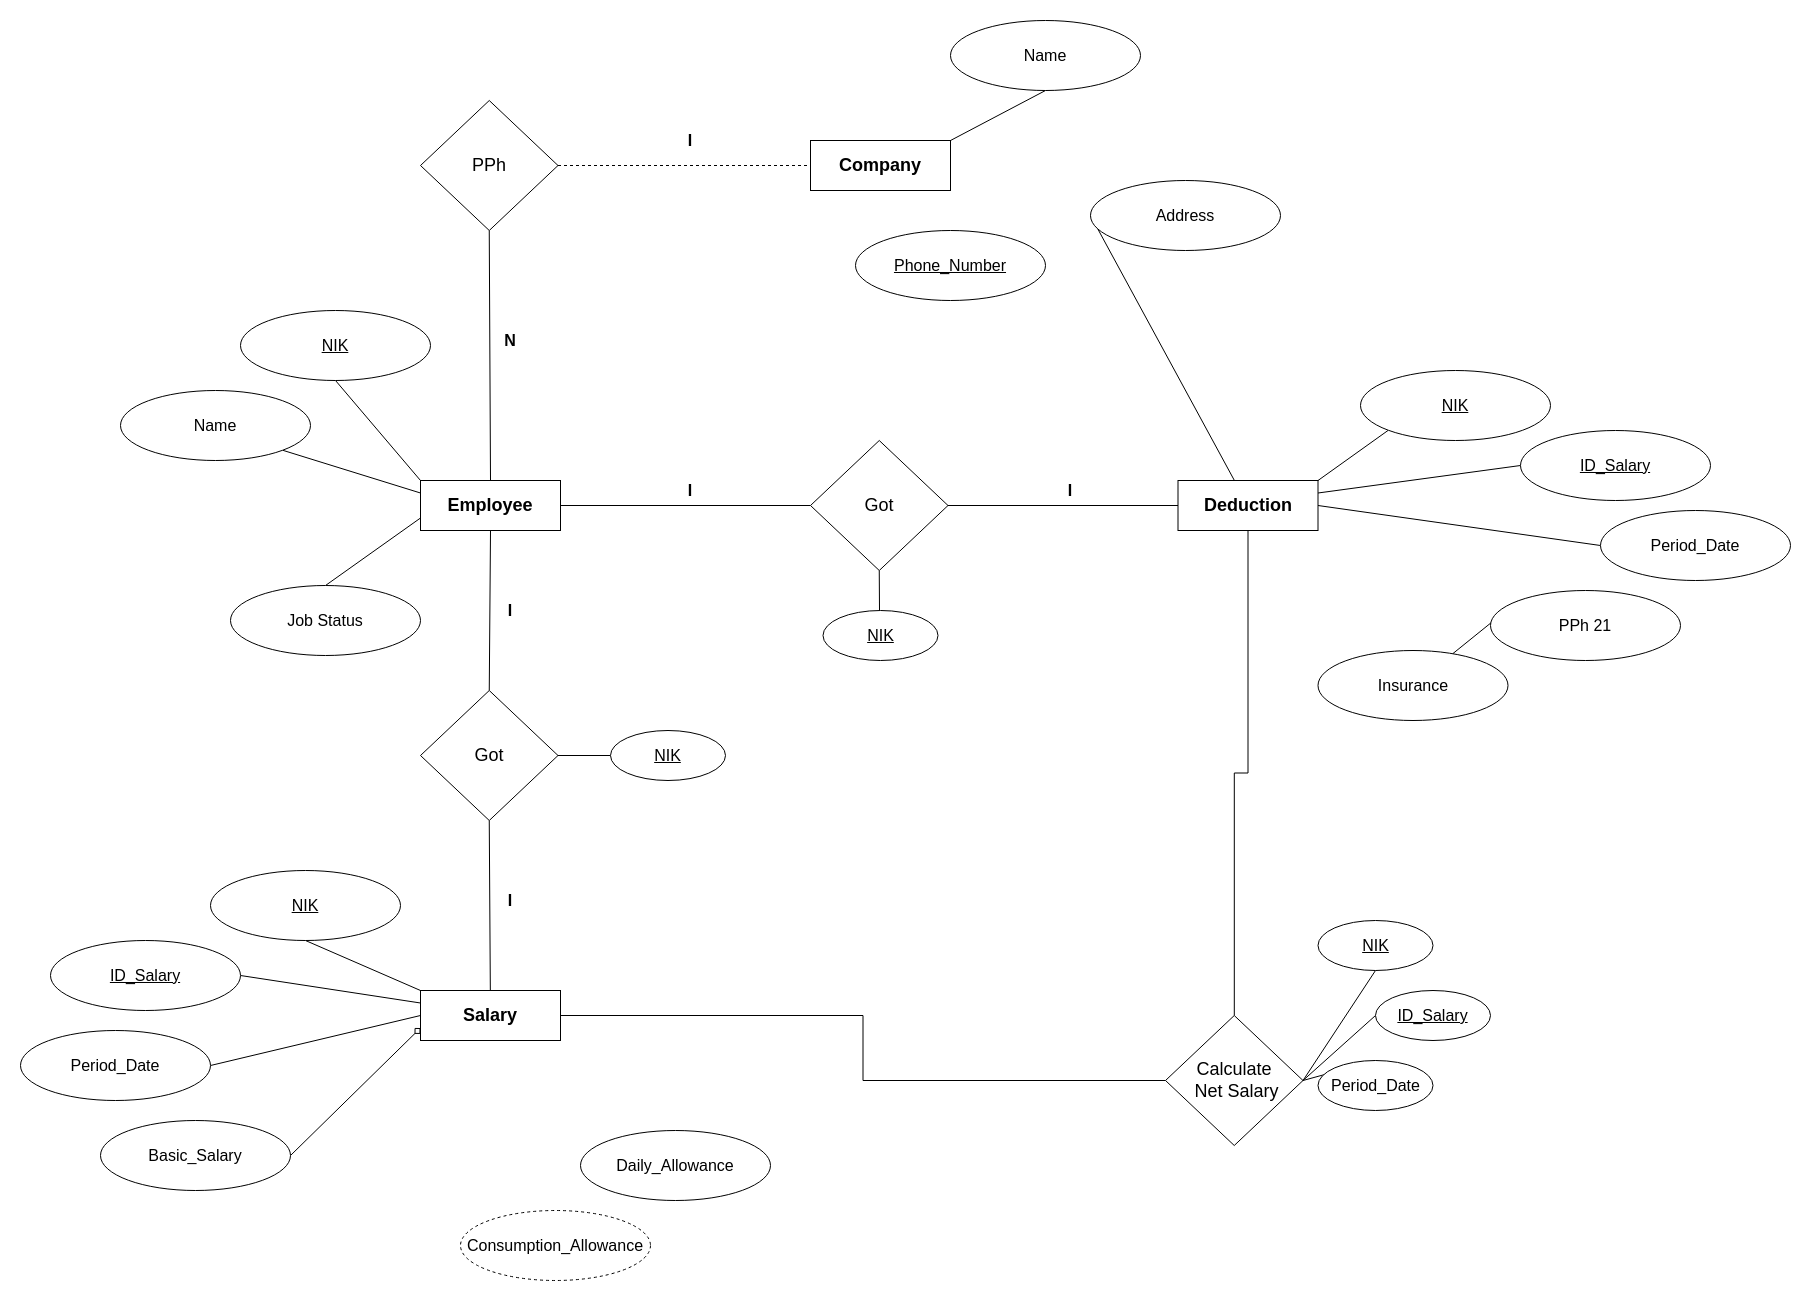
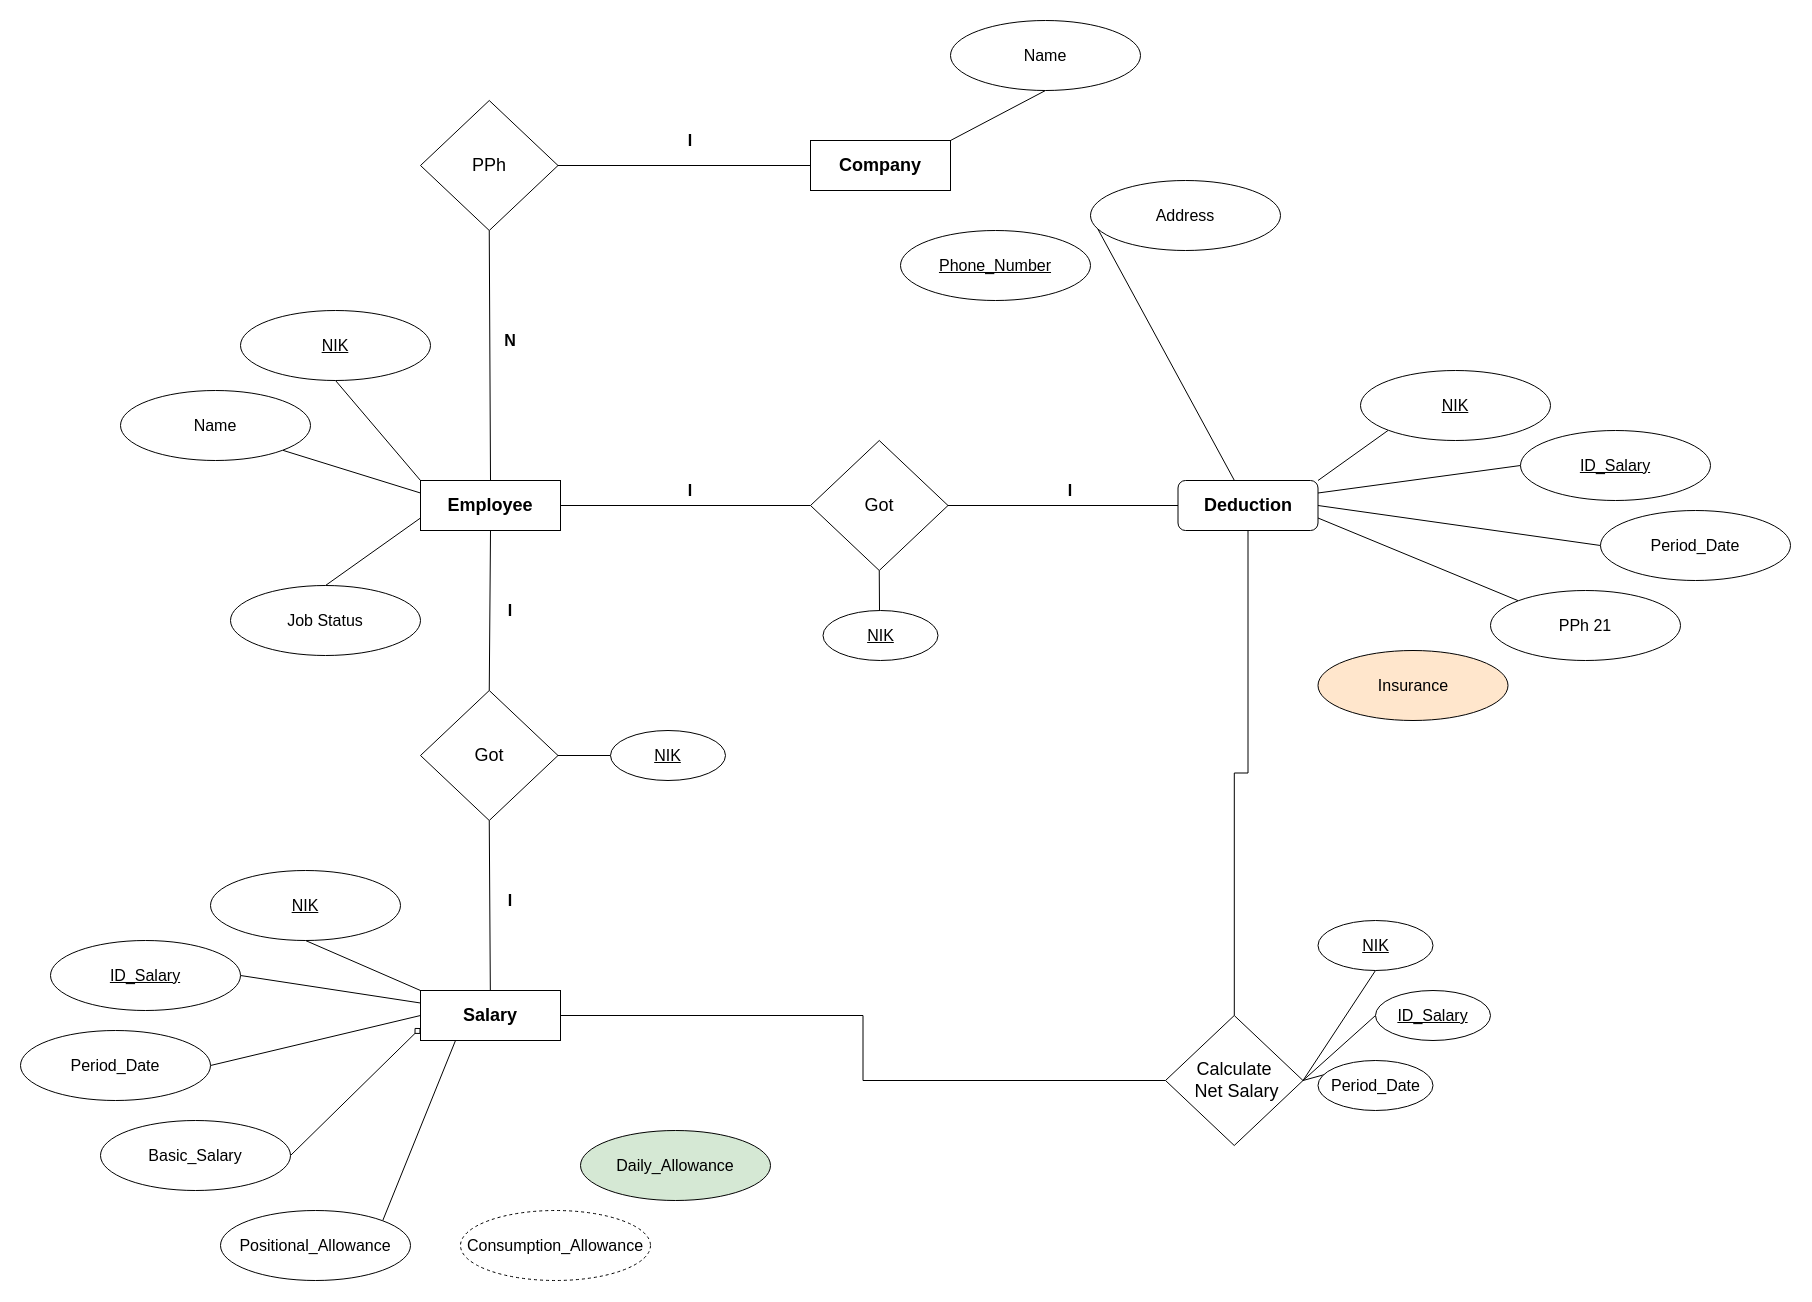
edge "PPh" -- "Company": style dashed -> solid
node "Phone_Number": moved (951, 266) -> (996, 266)
node "Deduction": shape rectangle -> rounded rectangle
edge "PPh 21" -- "Insurance": now "PPh 21" -- "Deduction"
node "Insurance": fillcolor #ffffff -> #ffe6cc
edge "Salary" -- "Positional_Allowance": added
node "Daily_Allowance": fillcolor #ffffff -> #d5e8d4
node "Positional_Allowance": added
